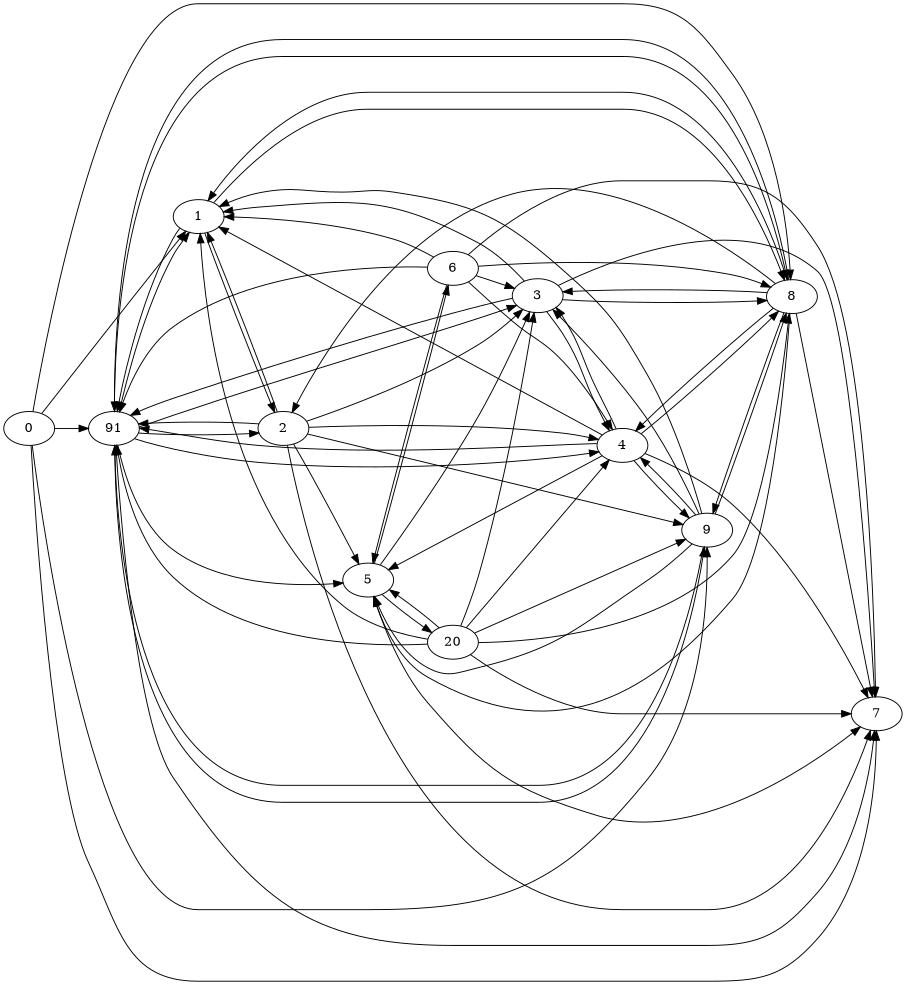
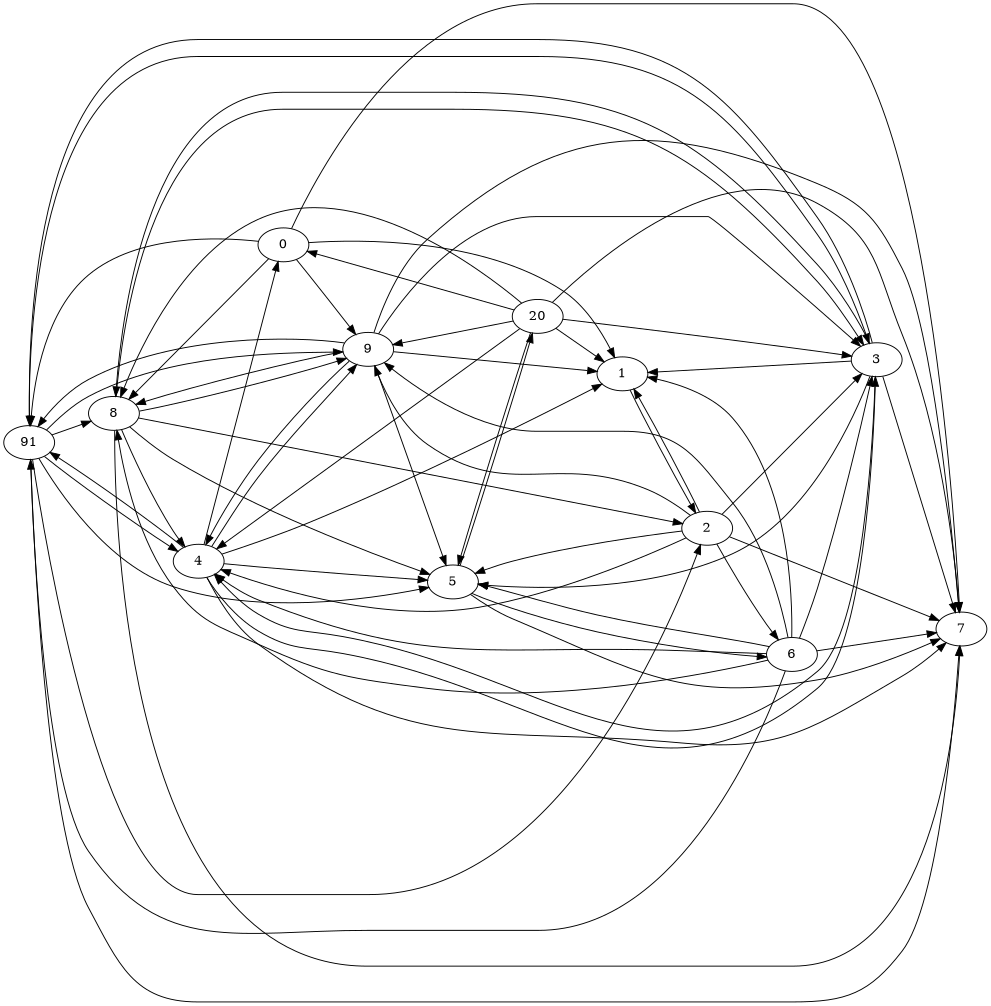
edge "8" -> "91": removed
edge "8" -> "1": removed
edge "1" -> "8": removed
edge "9" -> "7": added
edge "1" -> "91": removed
edge "91" -> "1": removed
edge "4" -> "8": now "4" -> "0"
edge "2" -> "91": now "2" -> "6"
edge "6" -> "9": added
edge "5" -> "3": reversed
edge "20" -> "91": now "20" -> "0"
